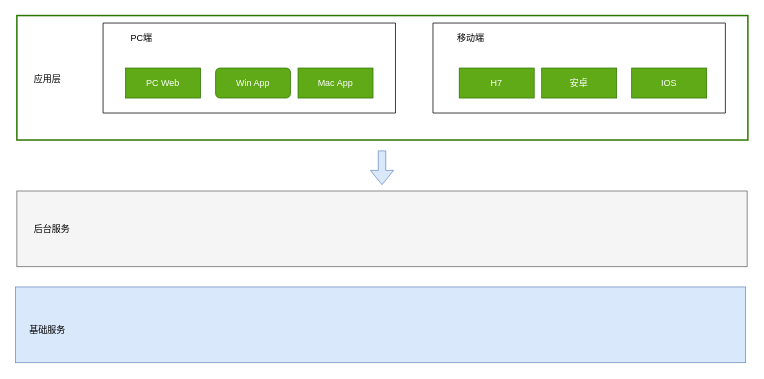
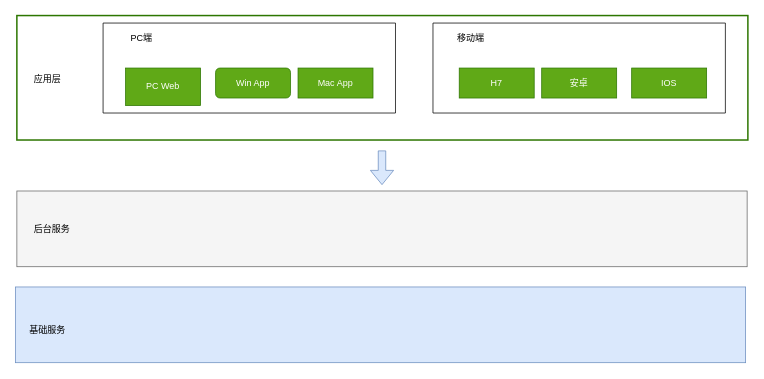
node "PC Web": size 75x30 -> 75x38
